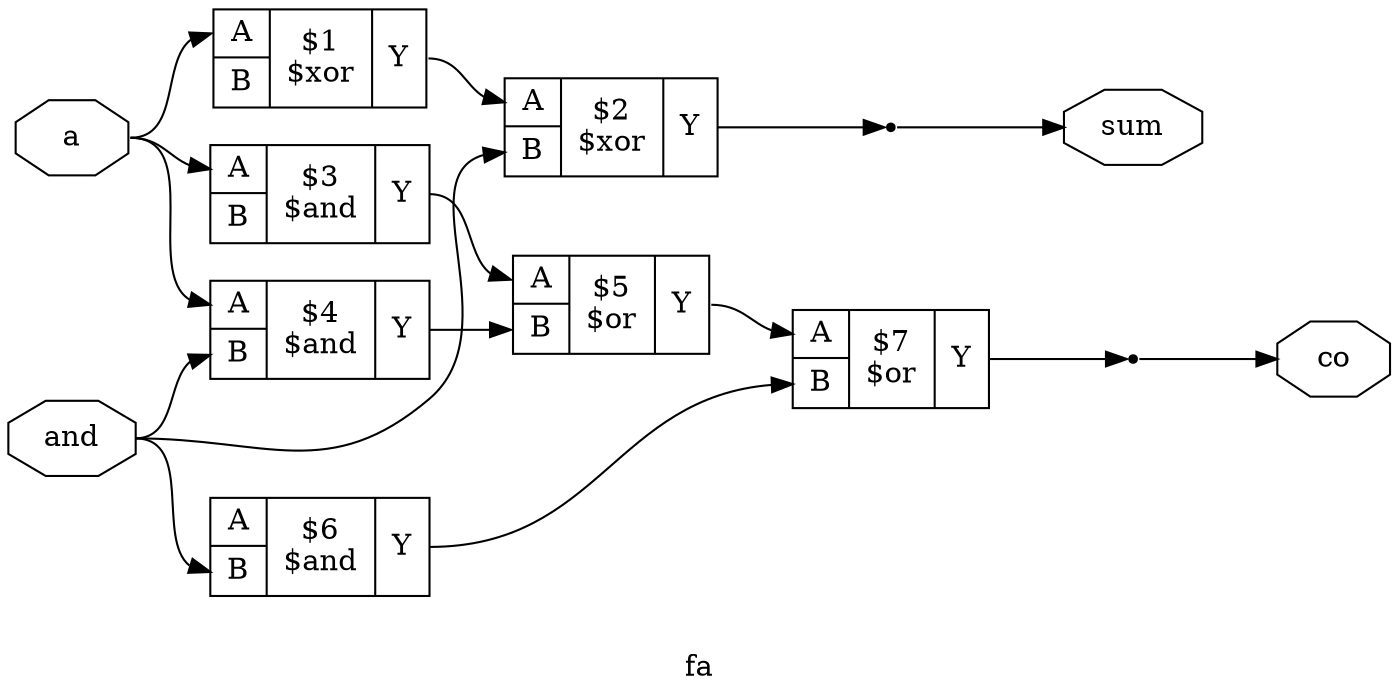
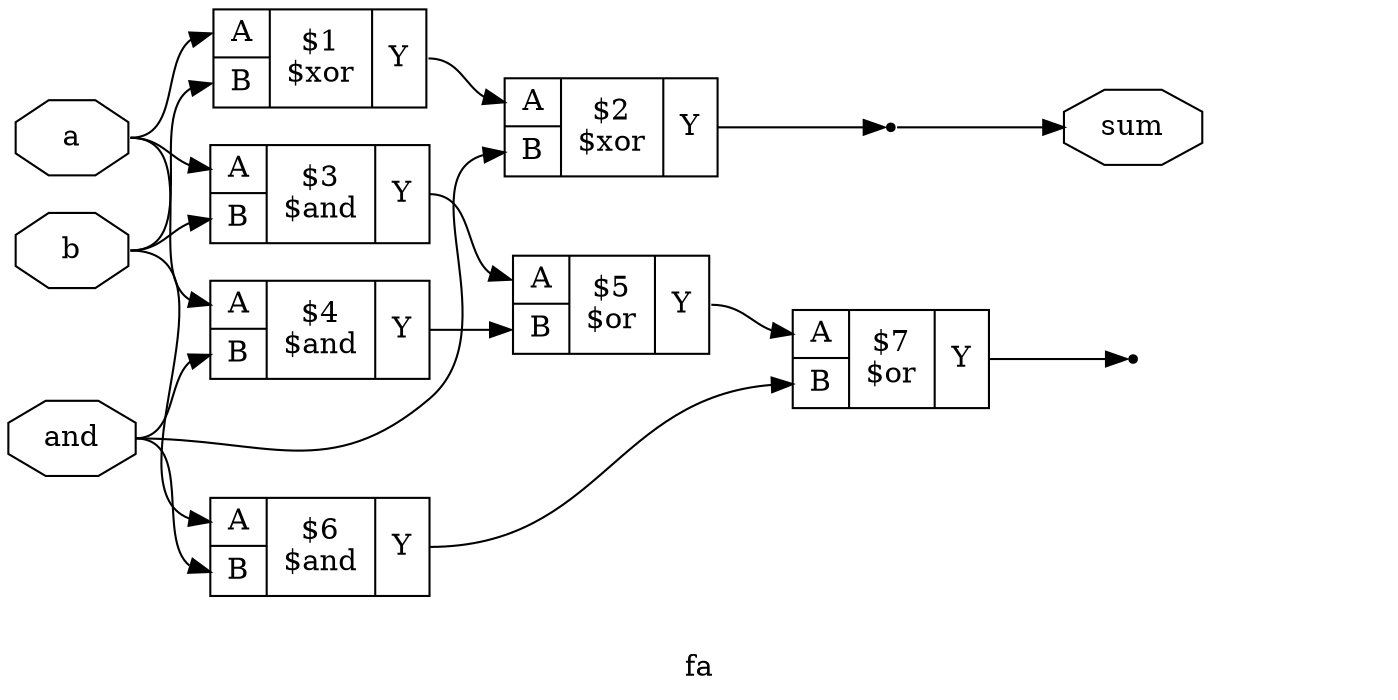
node "b": added
node "co": removed
